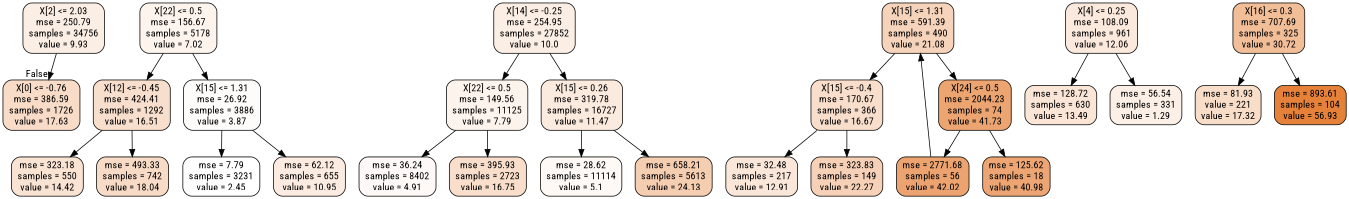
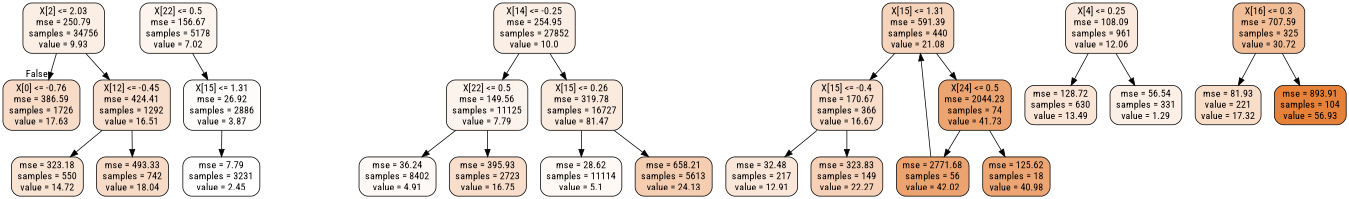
node "X[15] <= 1.31 mse = 591.39 samples = 490 value = 21.08": label "X[15] <= 1.31 mse = 591.39 samples = 490 value = 21.08" -> "X[15] <= 1.31 mse = 591.39 samples = 440 value = 21.08"
node "X[16] <= 0.3 mse = 707.69 samples = 325 value = 30.72": label "X[16] <= 0.3 mse = 707.69 samples = 325 value = 30.72" -> "X[16] <= 0.3 mse = 707.59 samples = 325 value = 30.72"
edge "X[22] <= 0.5 mse = 156.67 samples = 5178 value = 7.02" -> "X[12] <= -0.45 mse = 424.41 samples = 1292 value = 16.51": now "X[2] <= 2.03 mse = 250.79 samples = 34756 value = 9.93" -> "X[12] <= -0.45 mse = 424.41 samples = 1292 value = 16.51"
node "X[15] <= 1.31 mse = 26.92 samples = 3886 value = 3.87": label "X[15] <= 1.31 mse = 26.92 samples = 3886 value = 3.87" -> "X[15] <= 1.31 mse = 26.92 samples = 2886 value = 3.87"
node "X[15] <= 0.26 mse = 319.78 samples = 16727 value = 11.47": label "X[15] <= 0.26 mse = 319.78 samples = 16727 value = 11.47" -> "X[15] <= 0.26 mse = 319.78 samples = 16727 value = 81.47"
node "mse = 893.61 samples = 104 value = 56.93": label "mse = 893.61 samples = 104 value = 56.93" -> "mse = 893.91 samples = 104 value = 56.93"
node "mse = 323.18 samples = 550 value = 14.42": label "mse = 323.18 samples = 550 value = 14.42" -> "mse = 323.18 samples = 550 value = 14.72"
node "mse = 62.12 samples = 655 value = 10.95": removed
